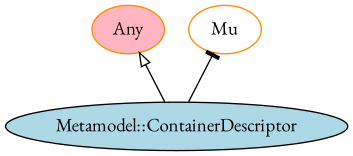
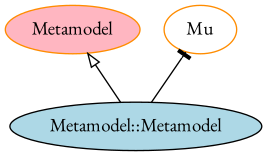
node "Any": label "Any" -> "Metamodel"
node "Metamodel::ContainerDescriptor": label "Metamodel::ContainerDescriptor" -> "Metamodel::Metamodel"
